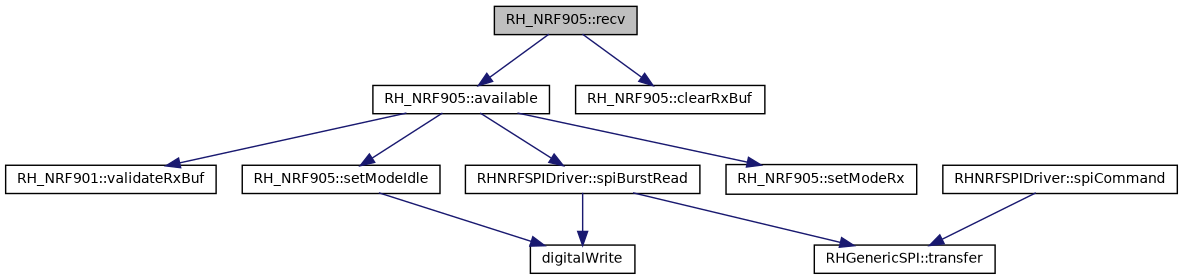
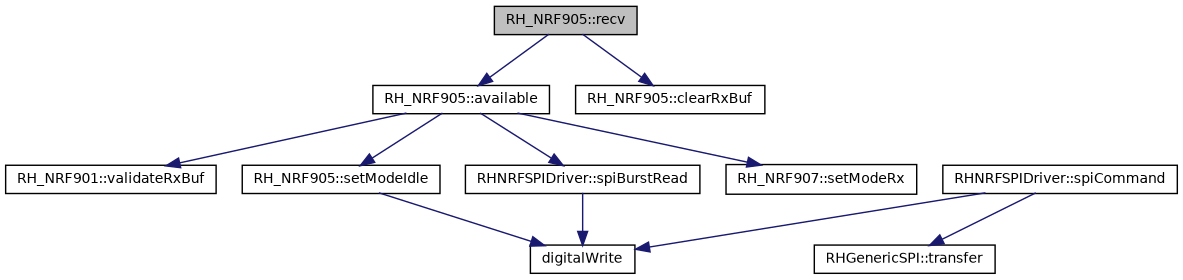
node "RH_NRF905::setModeRx": label "RH_NRF905::setModeRx" -> "RH_NRF907::setModeRx"
edge "RHNRFSPIDriver::spiBurstRead" -> "RHGenericSPI::transfer": removed
edge "RHNRFSPIDriver::spiCommand" -> "digitalWrite": added
